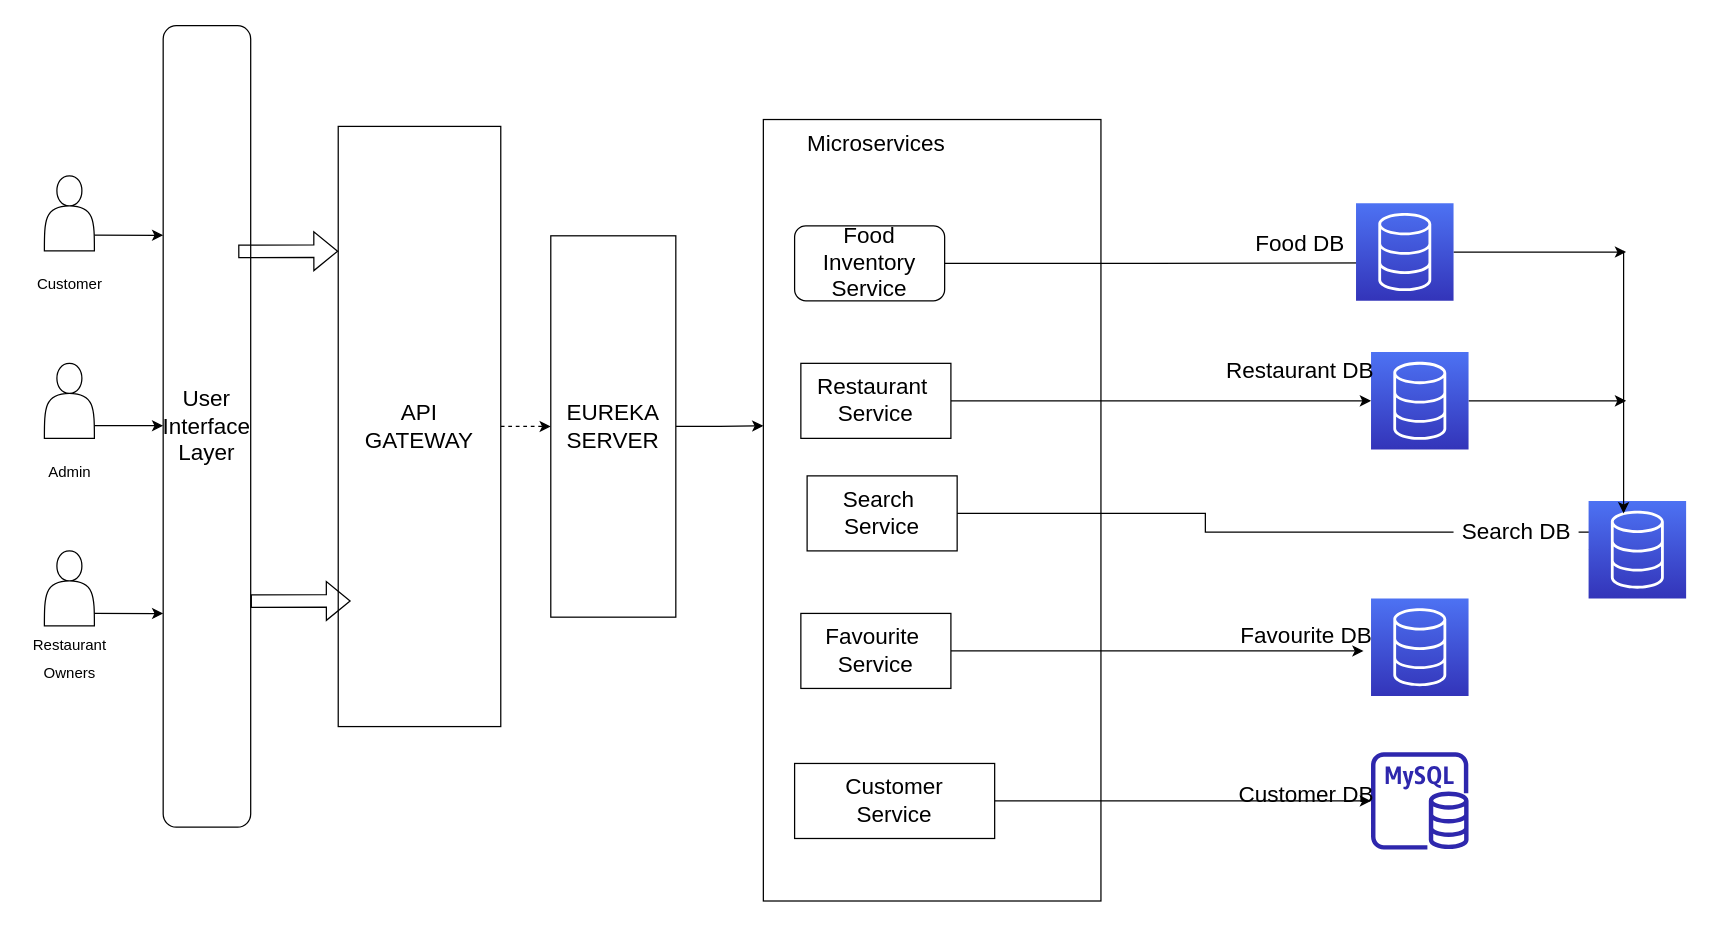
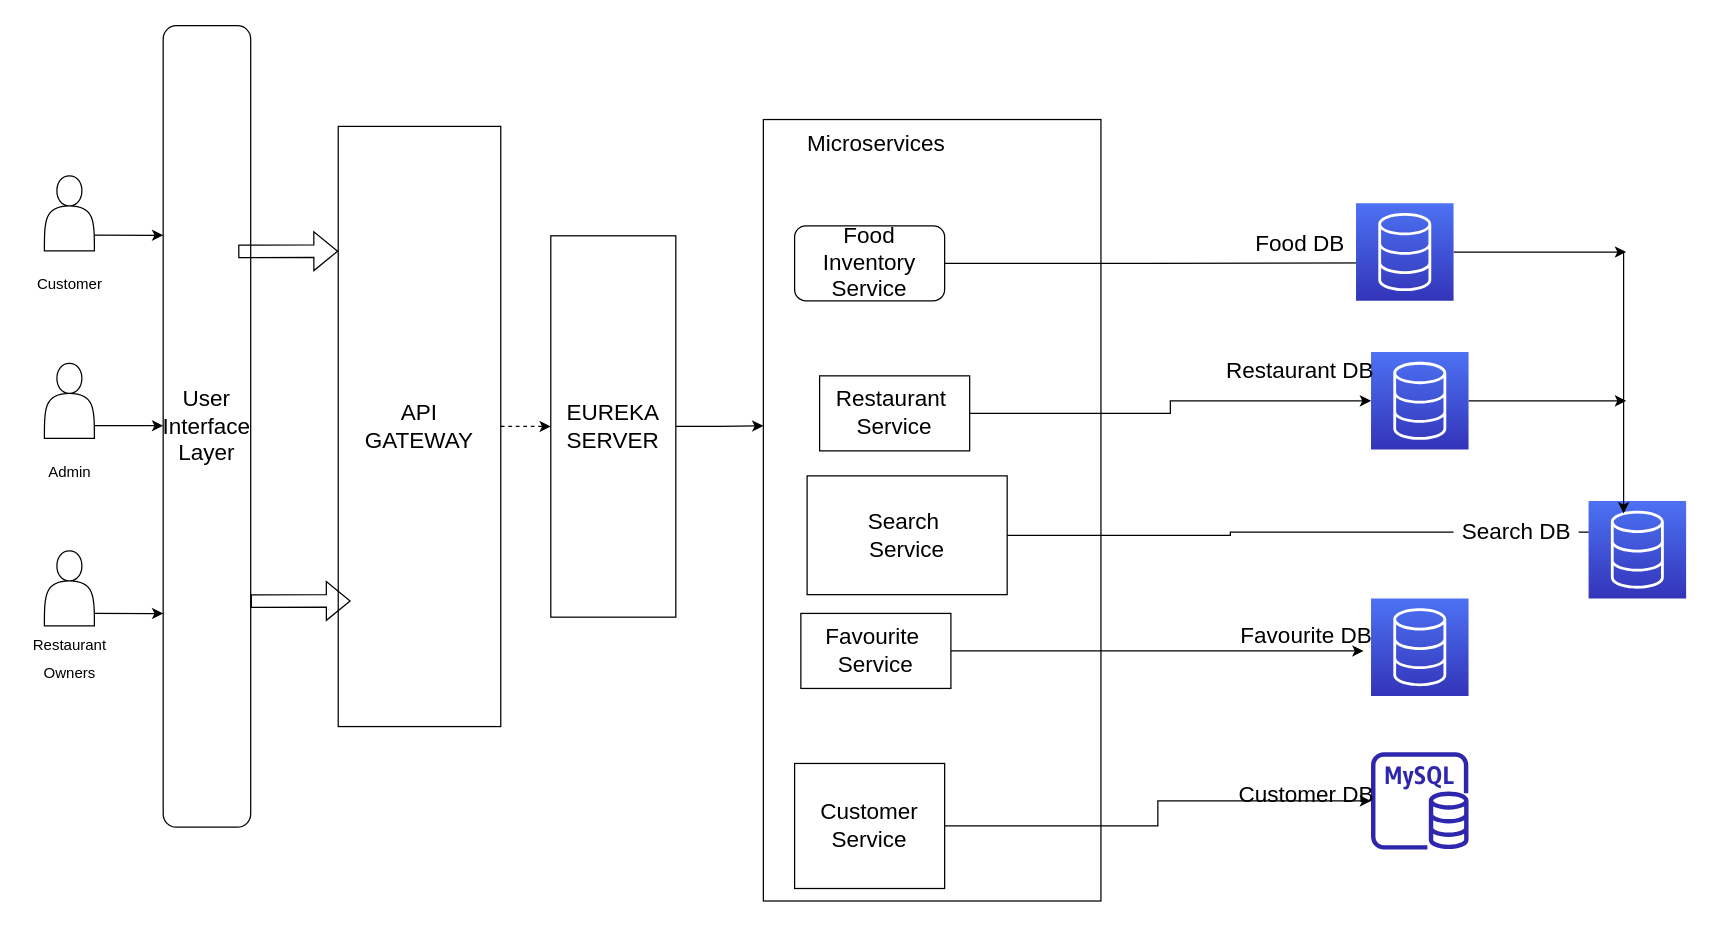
node "Restaurant Service": moved (876, 401) -> (894, 413)
node "Search Service": size 150x75 -> 200x119
node "Customer Service": size 200x75 -> 150x125
